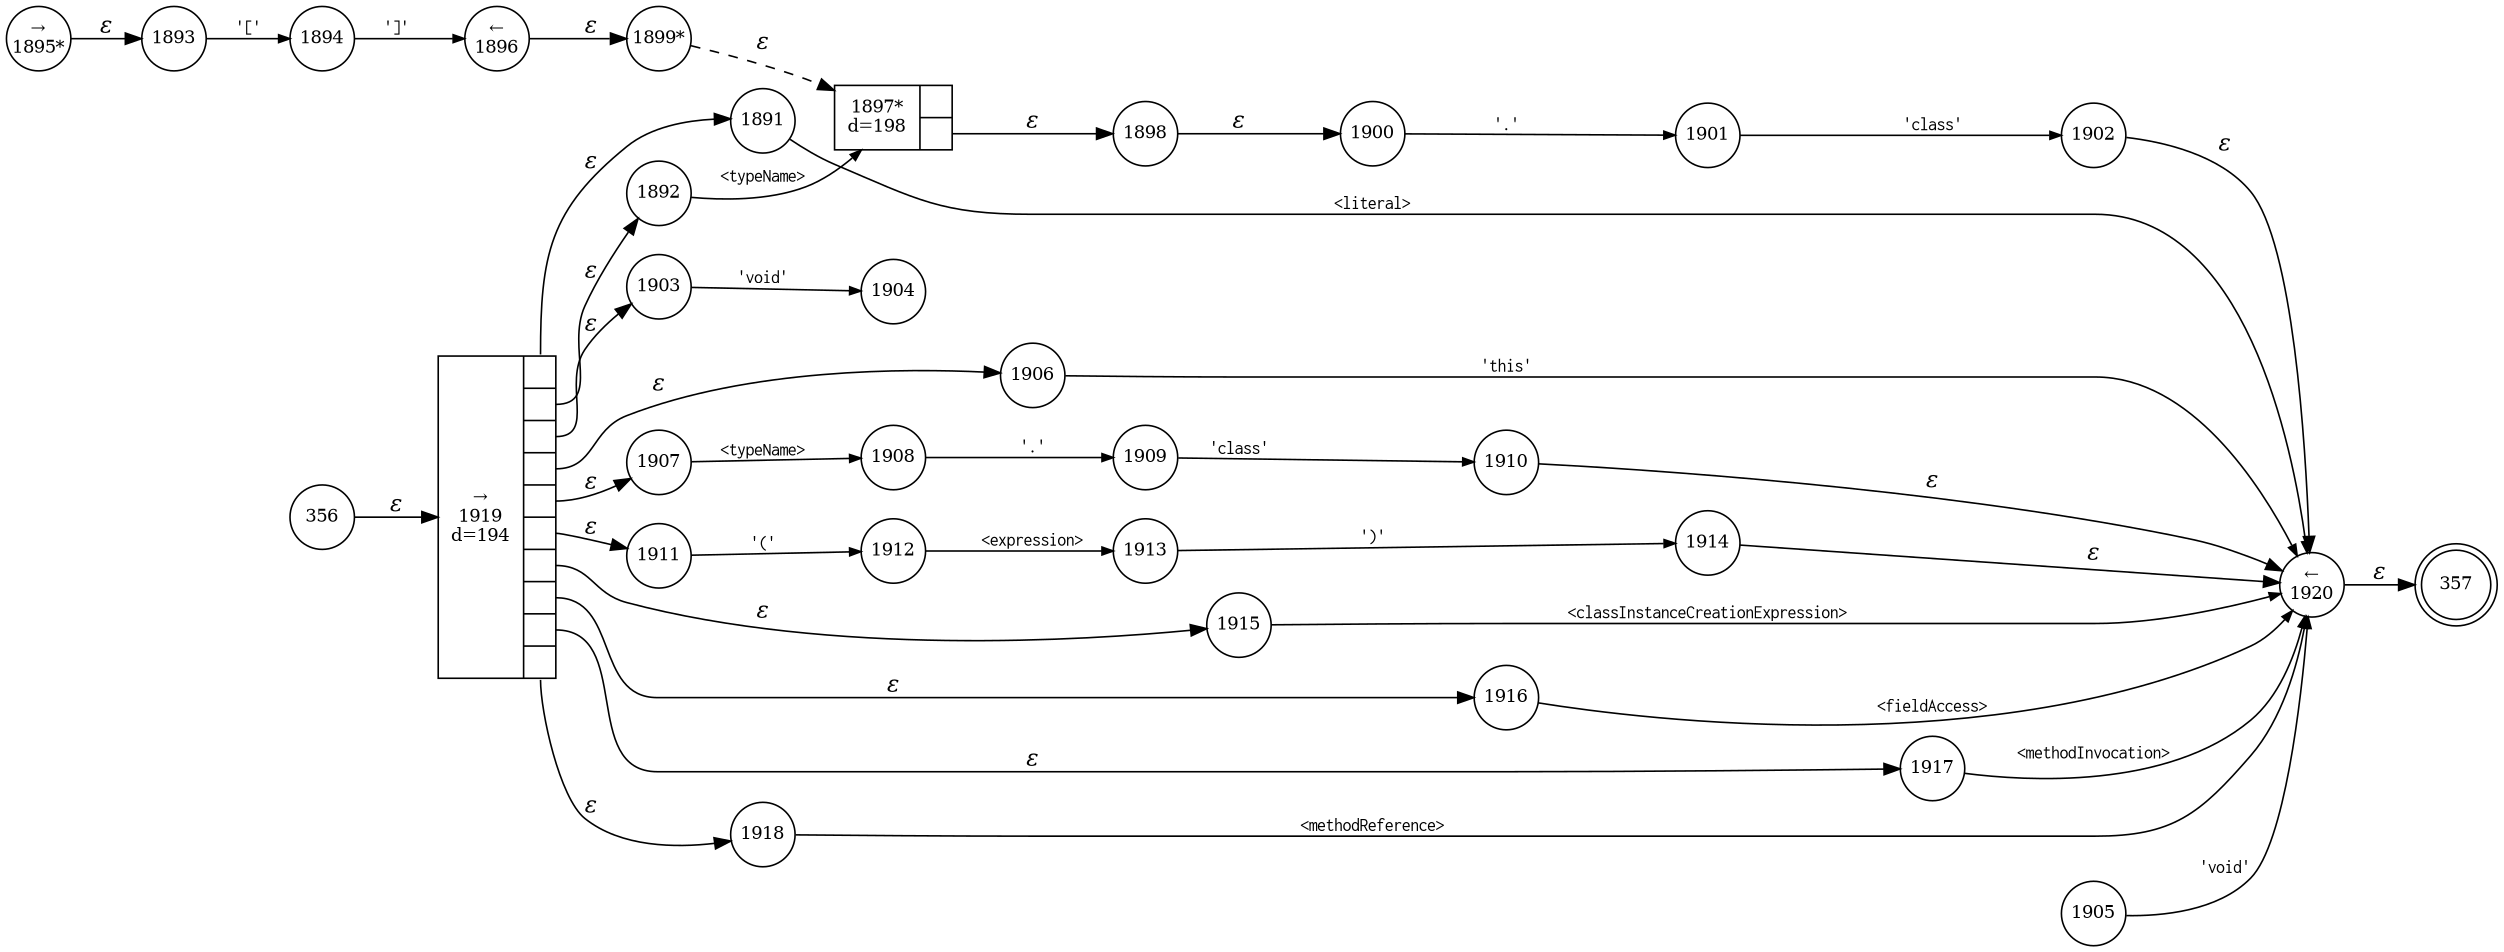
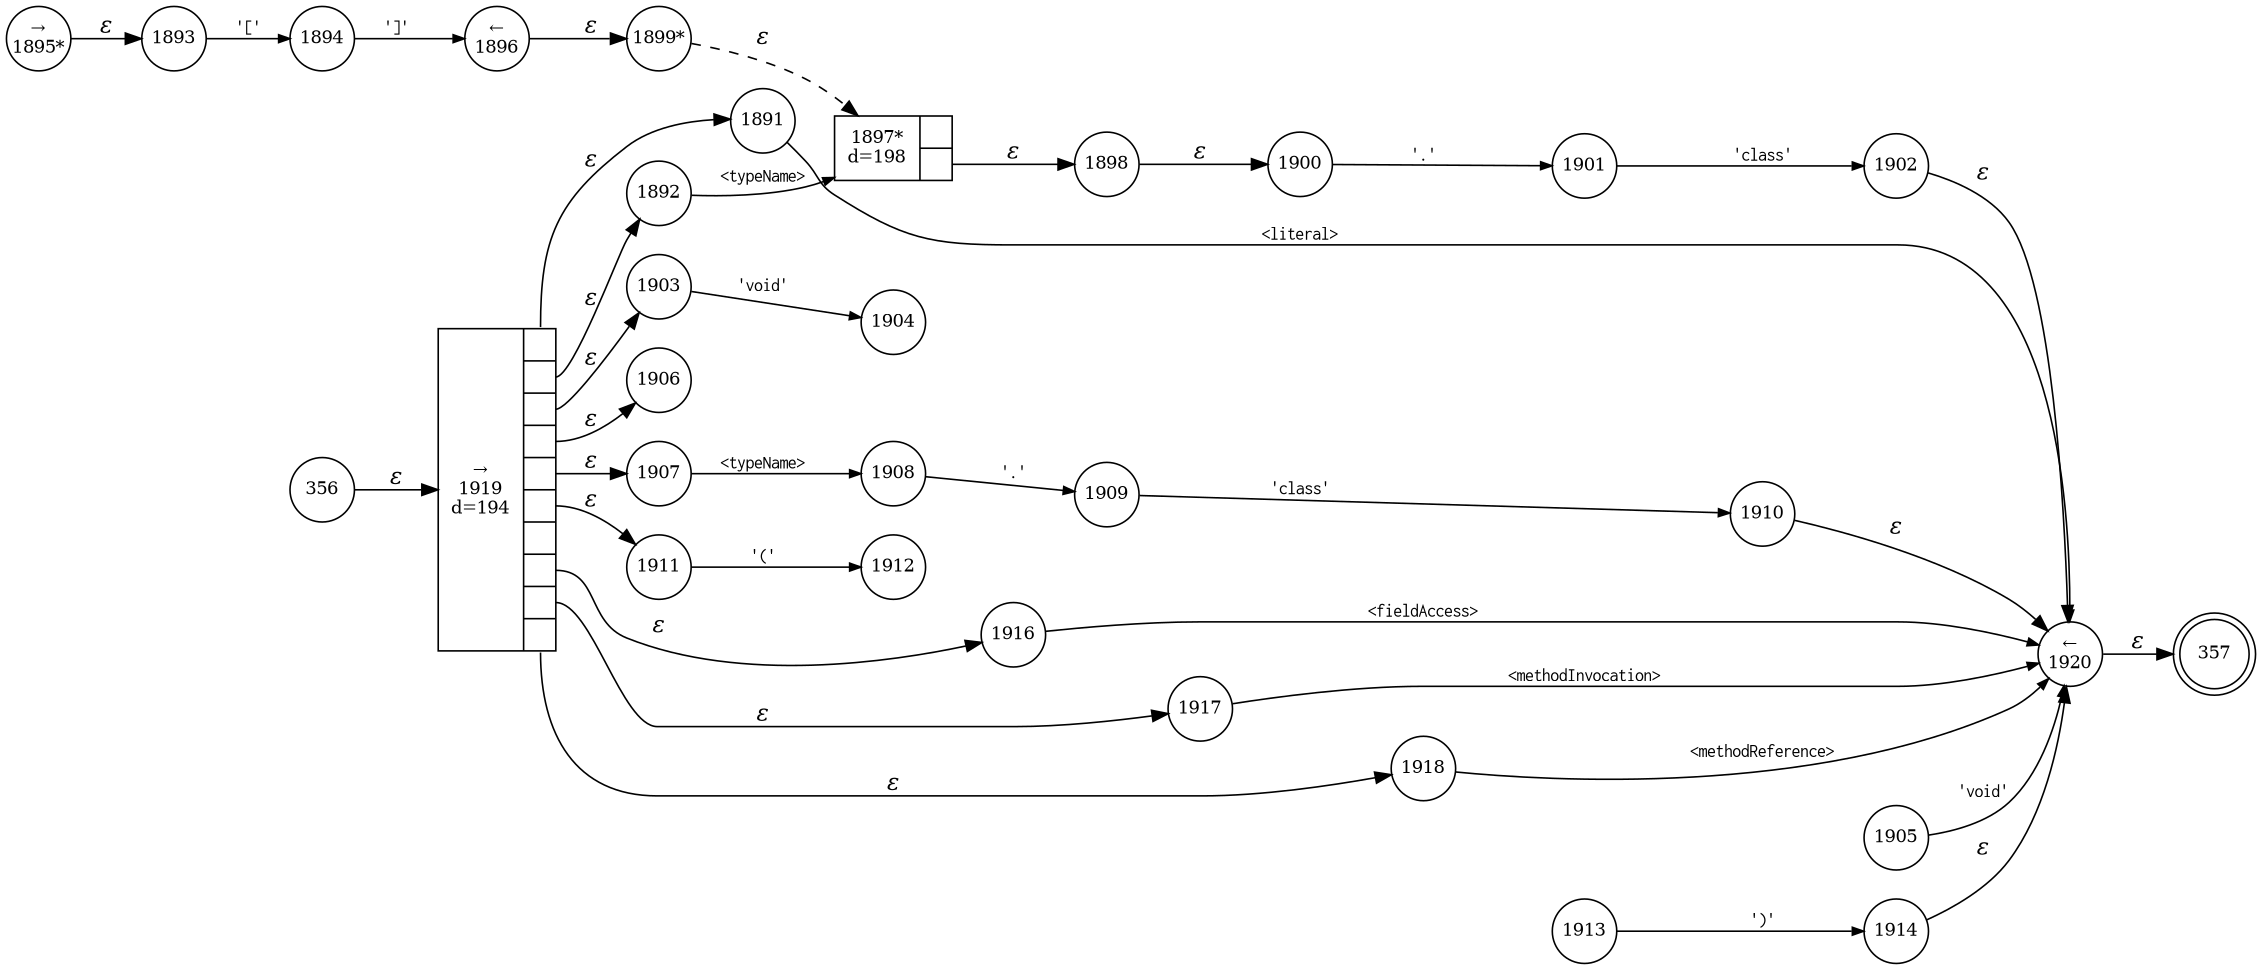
edge "1906" -> "← 1920": removed, label "'this'"
edge "1912" -> "1913": removed, label "<expression>"
node "1915": removed
